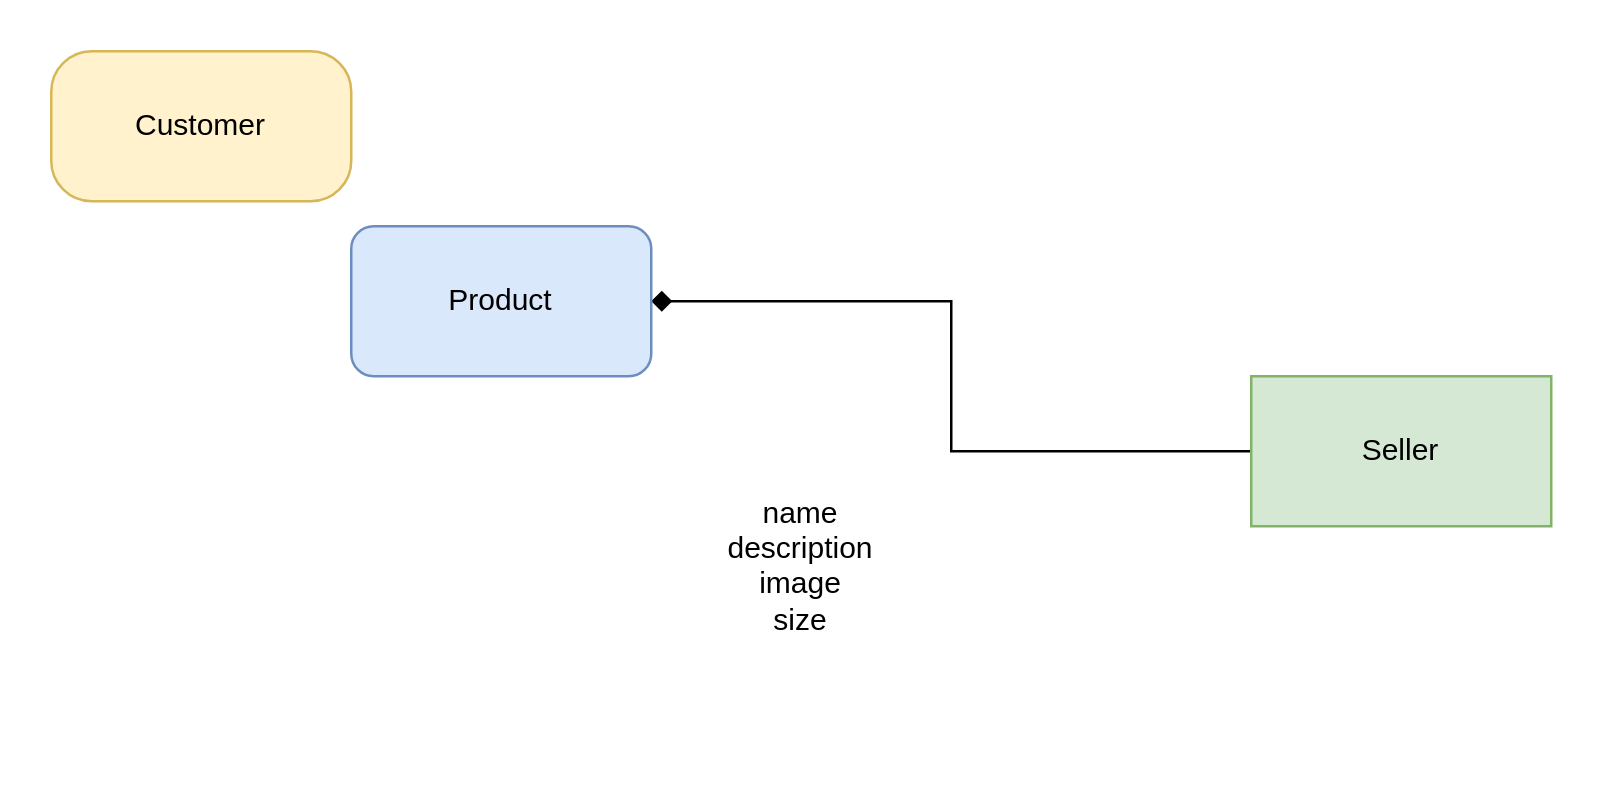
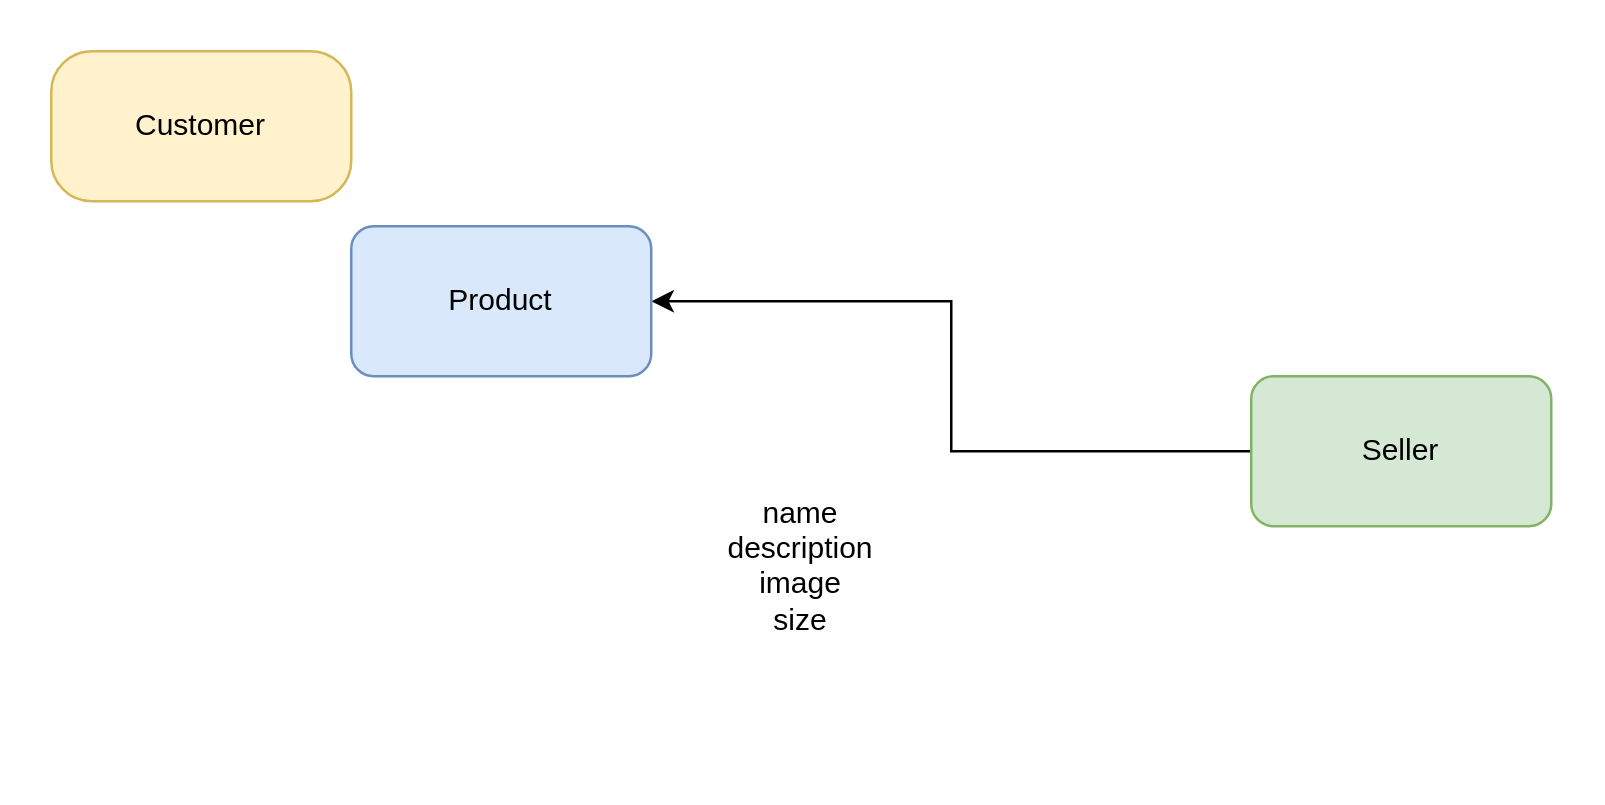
edge "Seller" -> "Product": arrowhead diamond -> classic
node "Seller": shape rectangle -> rounded rectangle
